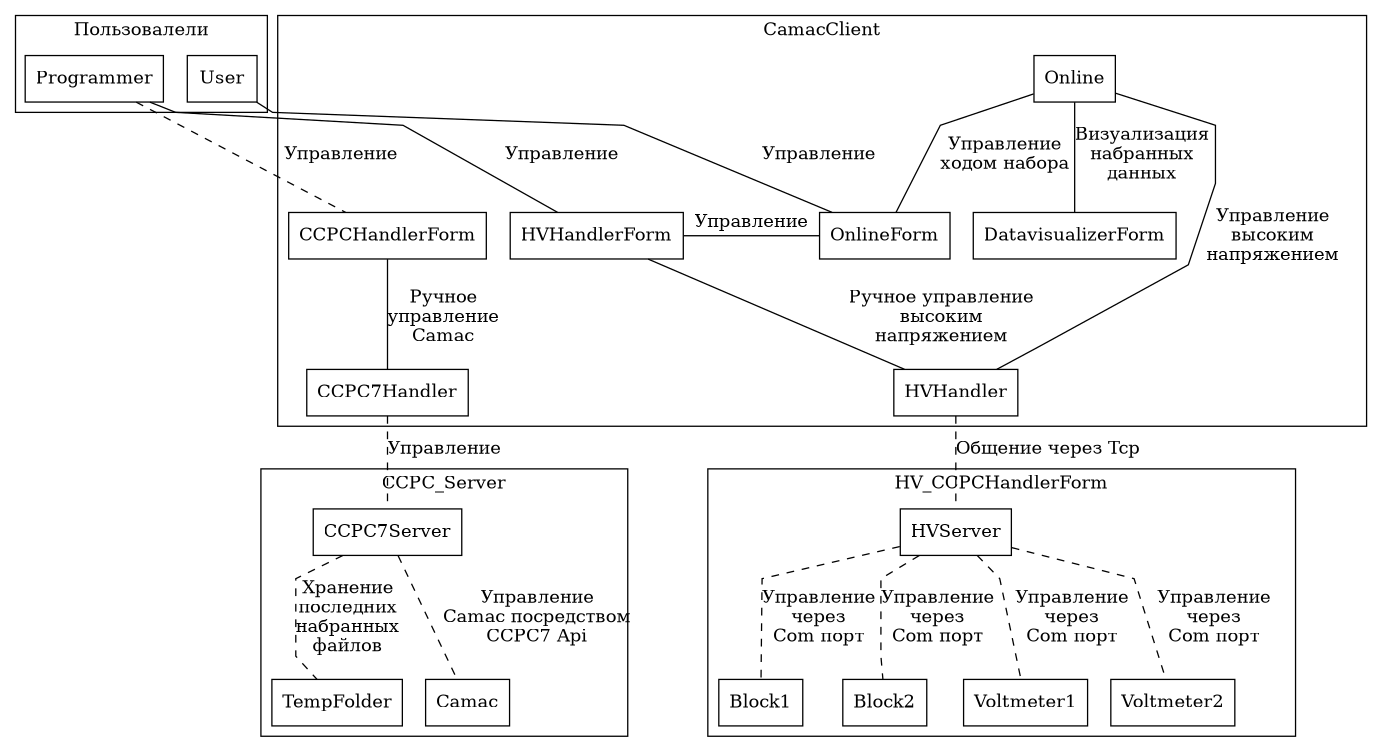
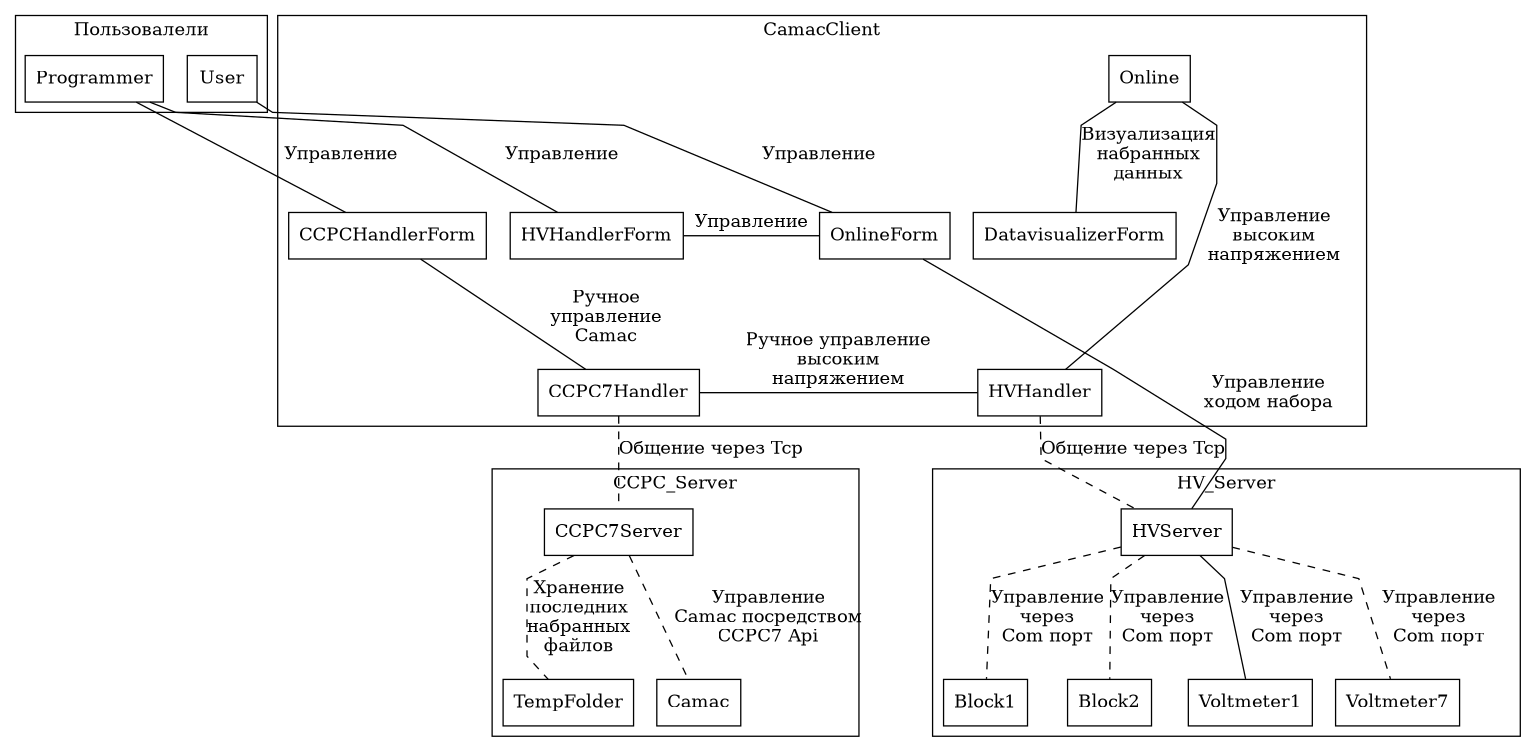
edge "Online" -- "OnlineForm": now "HVServer" -- "OnlineForm"
edge "Programmer" -- "CCPCHandlerForm": style dashed -> solid
edge "HVHandlerForm" -- "HVHandler": now "CCPC7Handler" -- "HVHandler"
edge "CCPC7Handler" -- "CCPC7Server": label "Управление" -> "Общение через Tcp"
cluster "HV_CCPCHandlerForm": label "HV_CCPCHandlerForm" -> "HV_Server"
edge "HVServer" -- "Voltmeter1": style dashed -> solid
node "Voltmeter2": label "Voltmeter2" -> "Voltmeter7"
